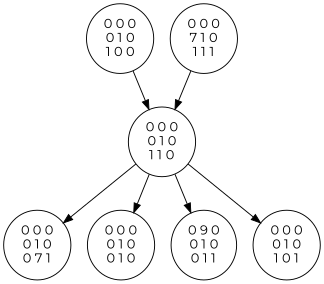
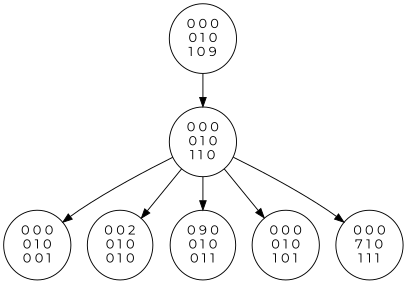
node "0 0 0 0 1 0 1 0 0": label "0 0 0 0 1 0 1 0 0" -> "0 0 0 0 1 0 1 0 9"
edge "0 0 0 7 1 0 1 1 1" -> "0 0 0 0 1 0 1 1 0": reversed
node "0 0 0 0 1 0 0 7 1": label "0 0 0 0 1 0 0 7 1" -> "0 0 0 0 1 0 0 0 1"
node "0 0 0 0 1 0 0 1 0": label "0 0 0 0 1 0 0 1 0" -> "0 0 2 0 1 0 0 1 0"
